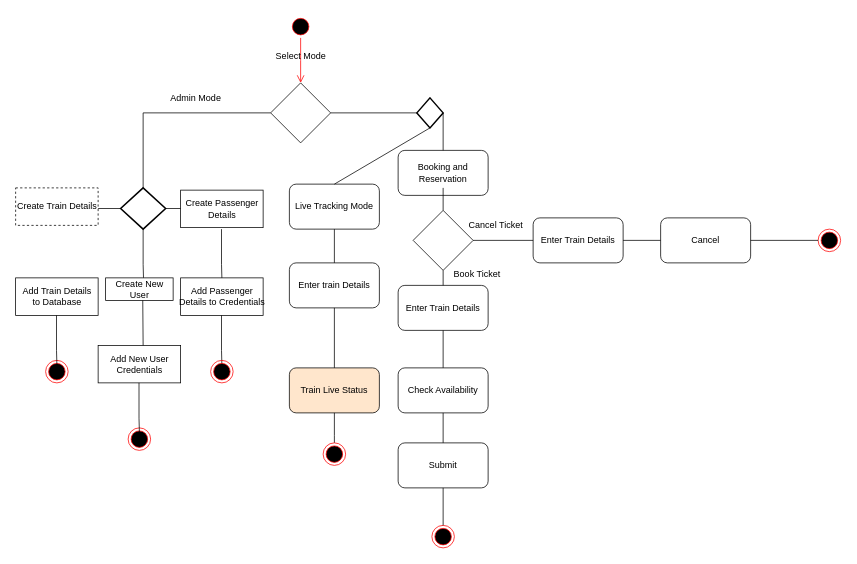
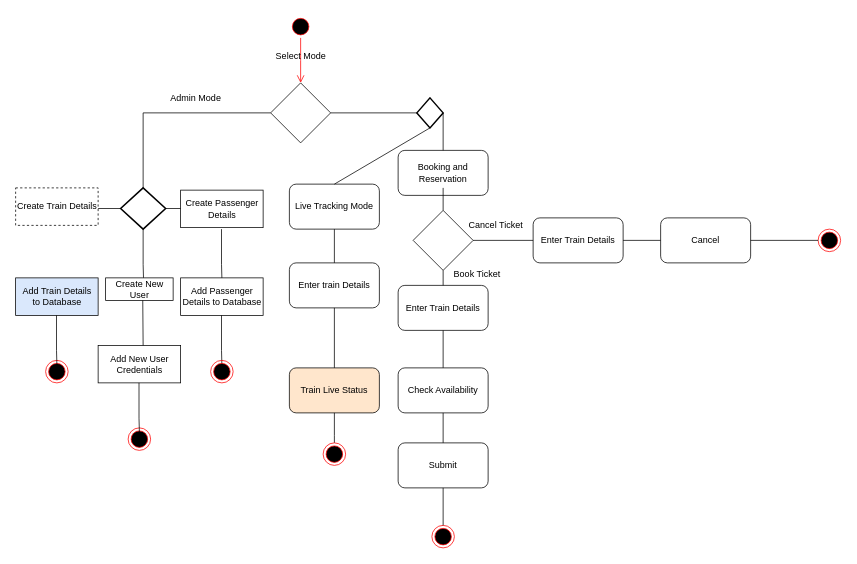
node "Add Train Details to Database": fillcolor #ffffff -> #dae8fc
node "Add Passenger Details to Credentials": label "Add Passenger Details to Credentials" -> "Add Passenger Details to Database"
